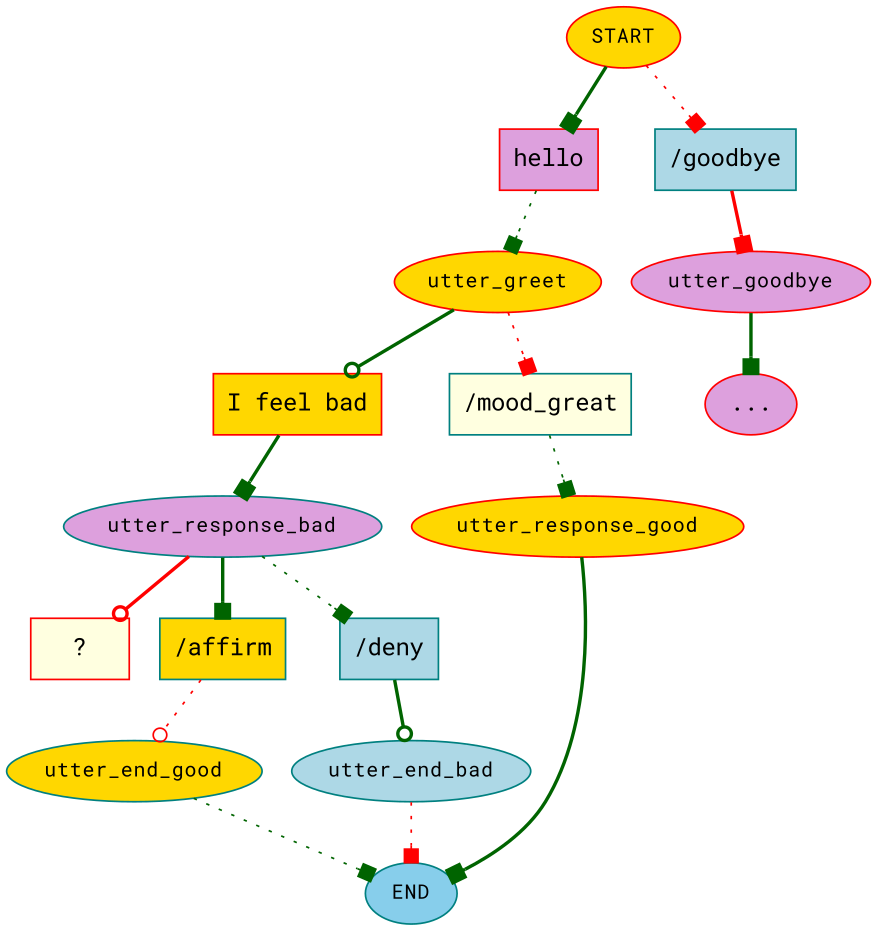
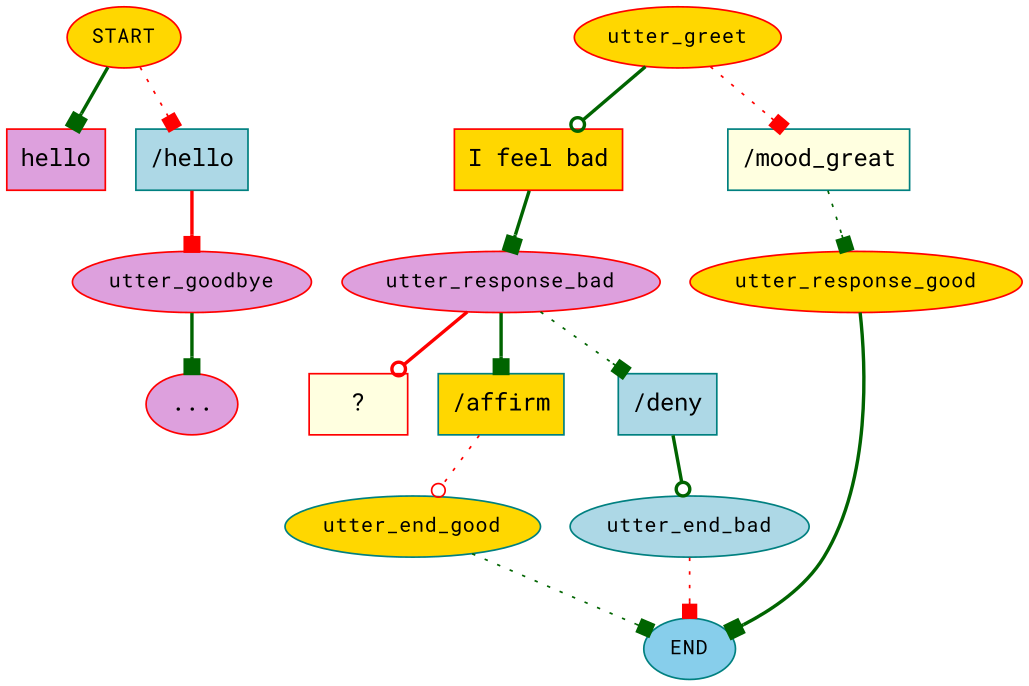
node "/goodbye": label "/goodbye" -> "/hello"
edge "hello" -> "utter_greet": removed
node "utter_response_bad": color teal -> red
